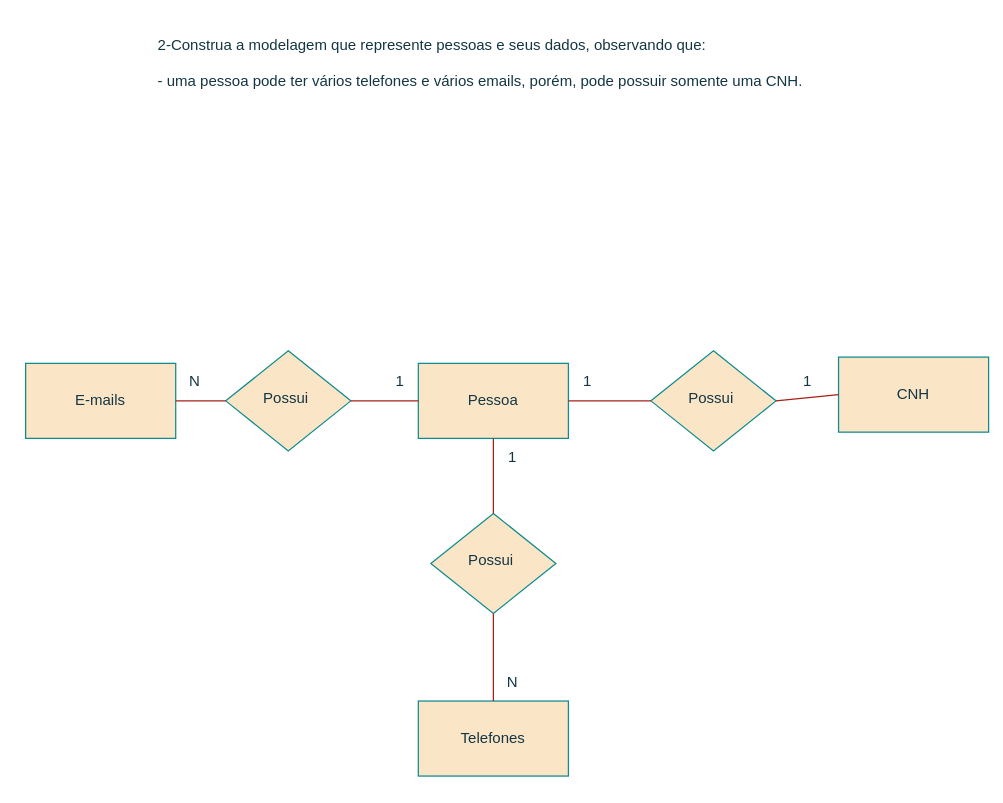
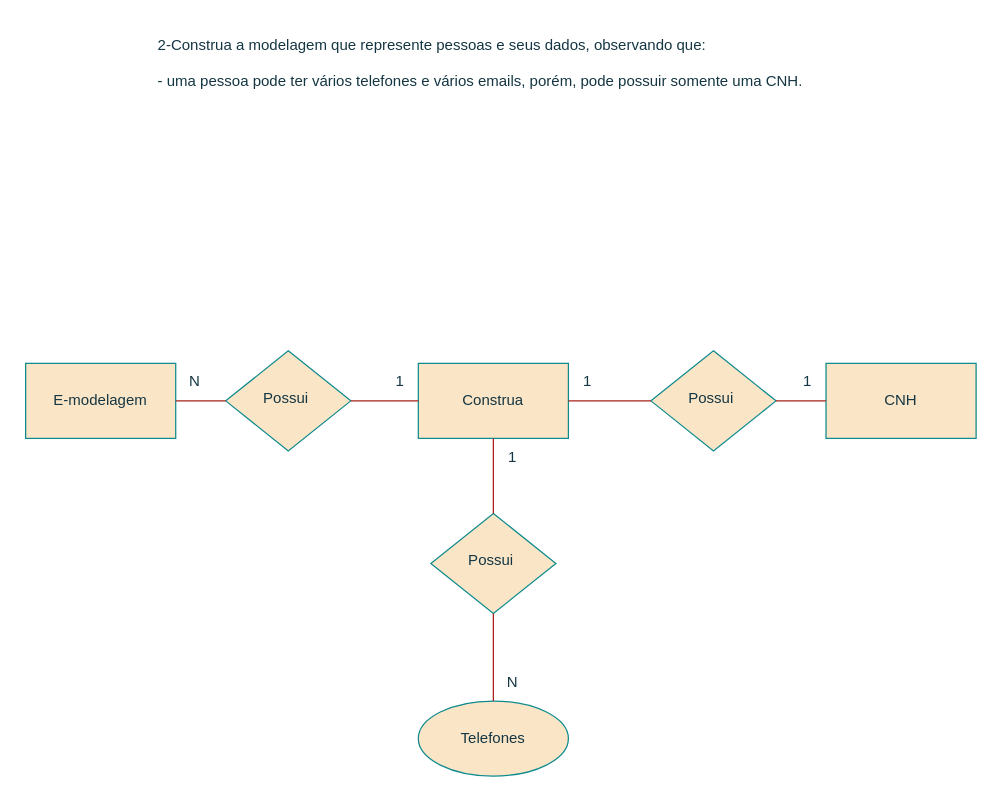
node "CNH": moved (913, 394) -> (901, 401)
node "E-mails": label "E-mails" -> "E-modelagem"
node "Pessoa": label "Pessoa" -> "Construa"
node "Telefones": shape rectangle -> ellipse
